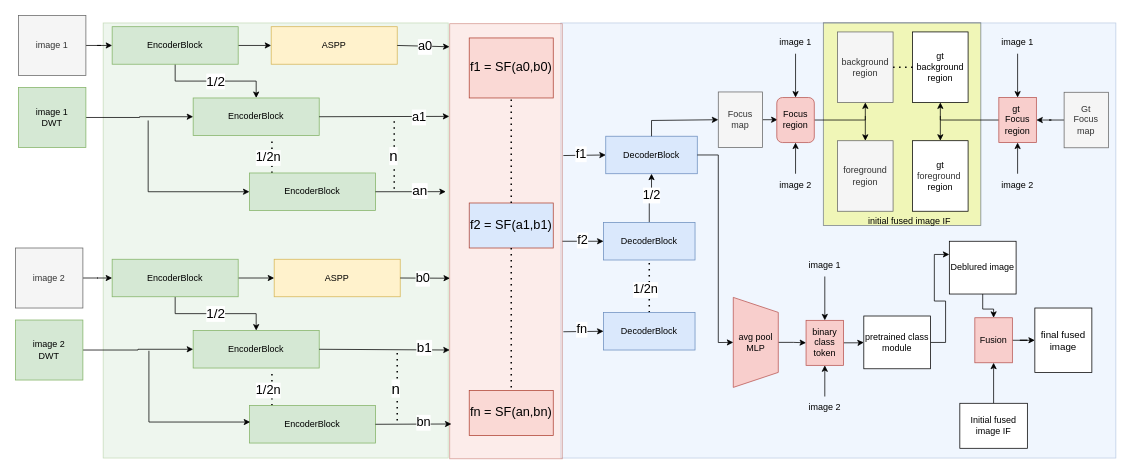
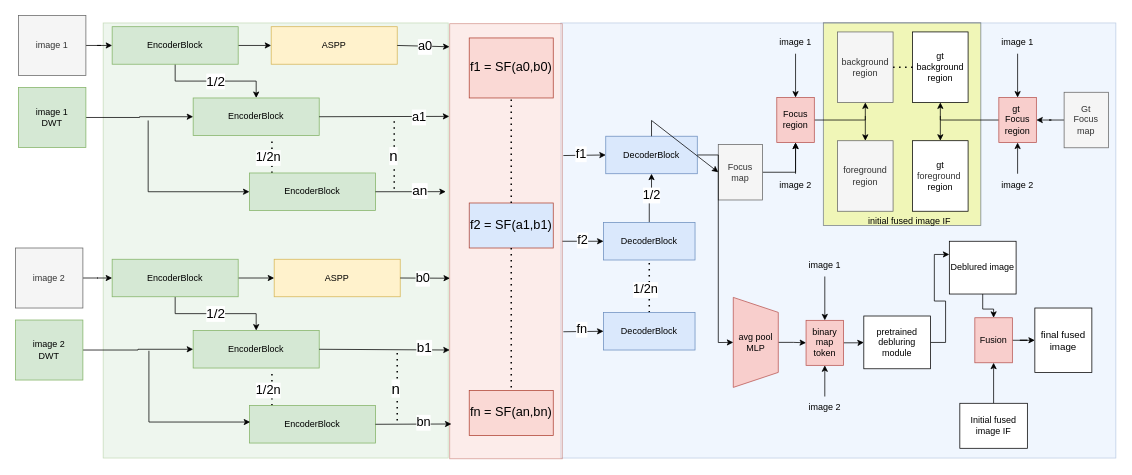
node "Focus map": moved (740, 120) -> (740, 172)
node "Focus region": shape rounded rectangle -> rectangle
node "binary class token": label "binary class token" -> "binary map token"
node "pretrained class module": label "pretrained class module" -> "pretrained debluring module"
